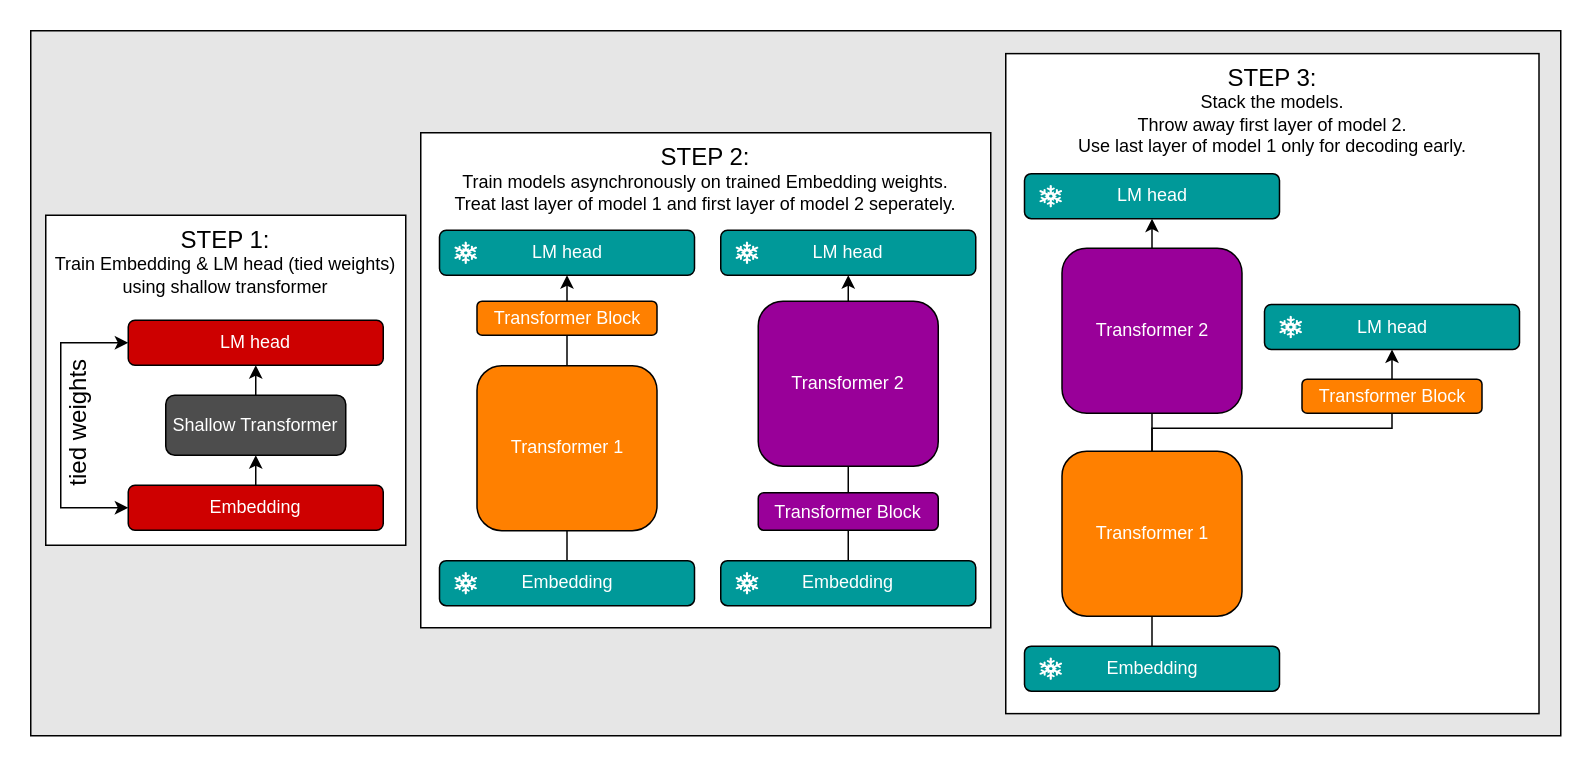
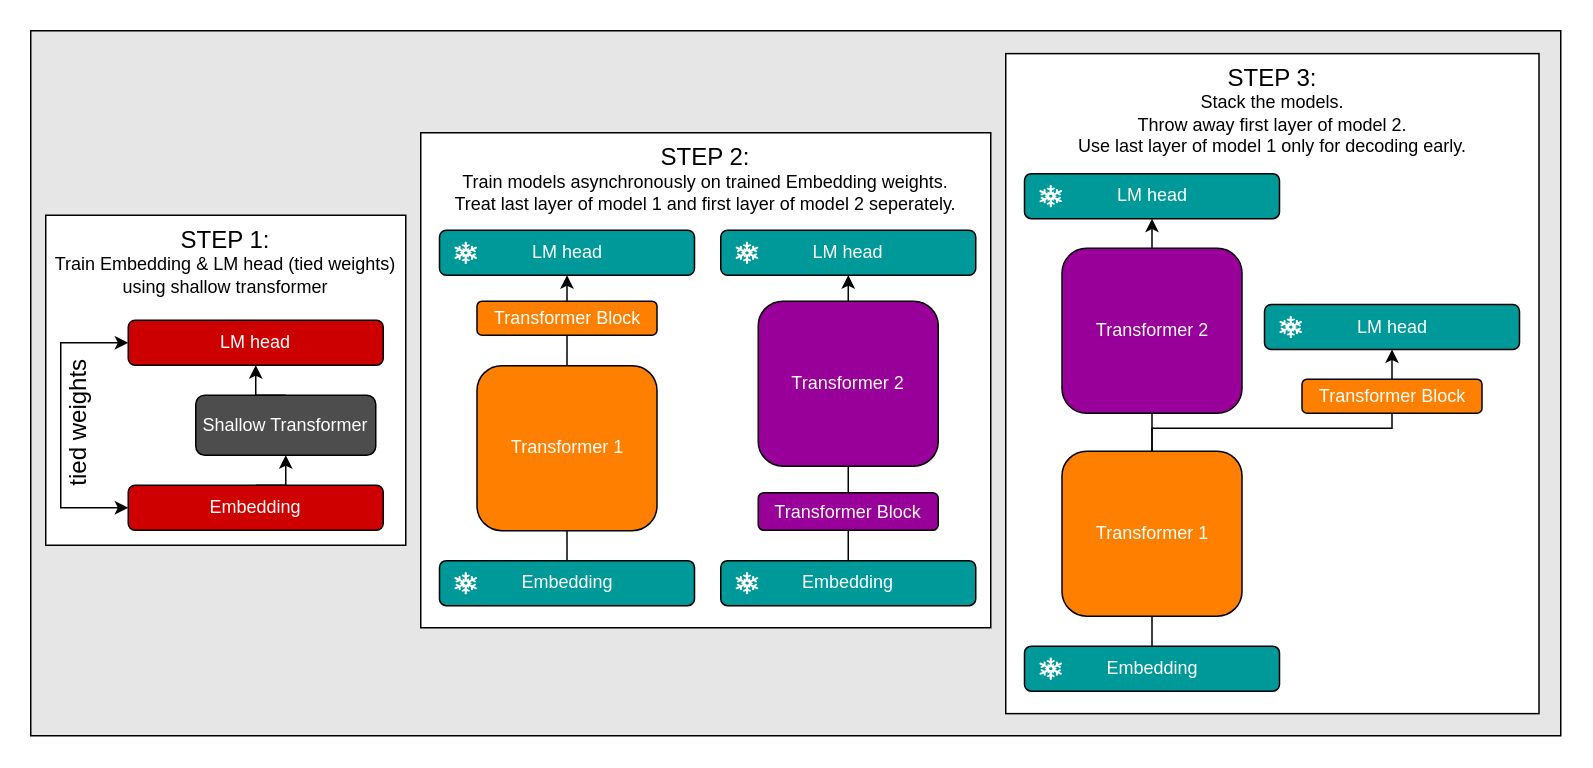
node "Shallow Transformer": moved (256, 425) -> (286, 425)
